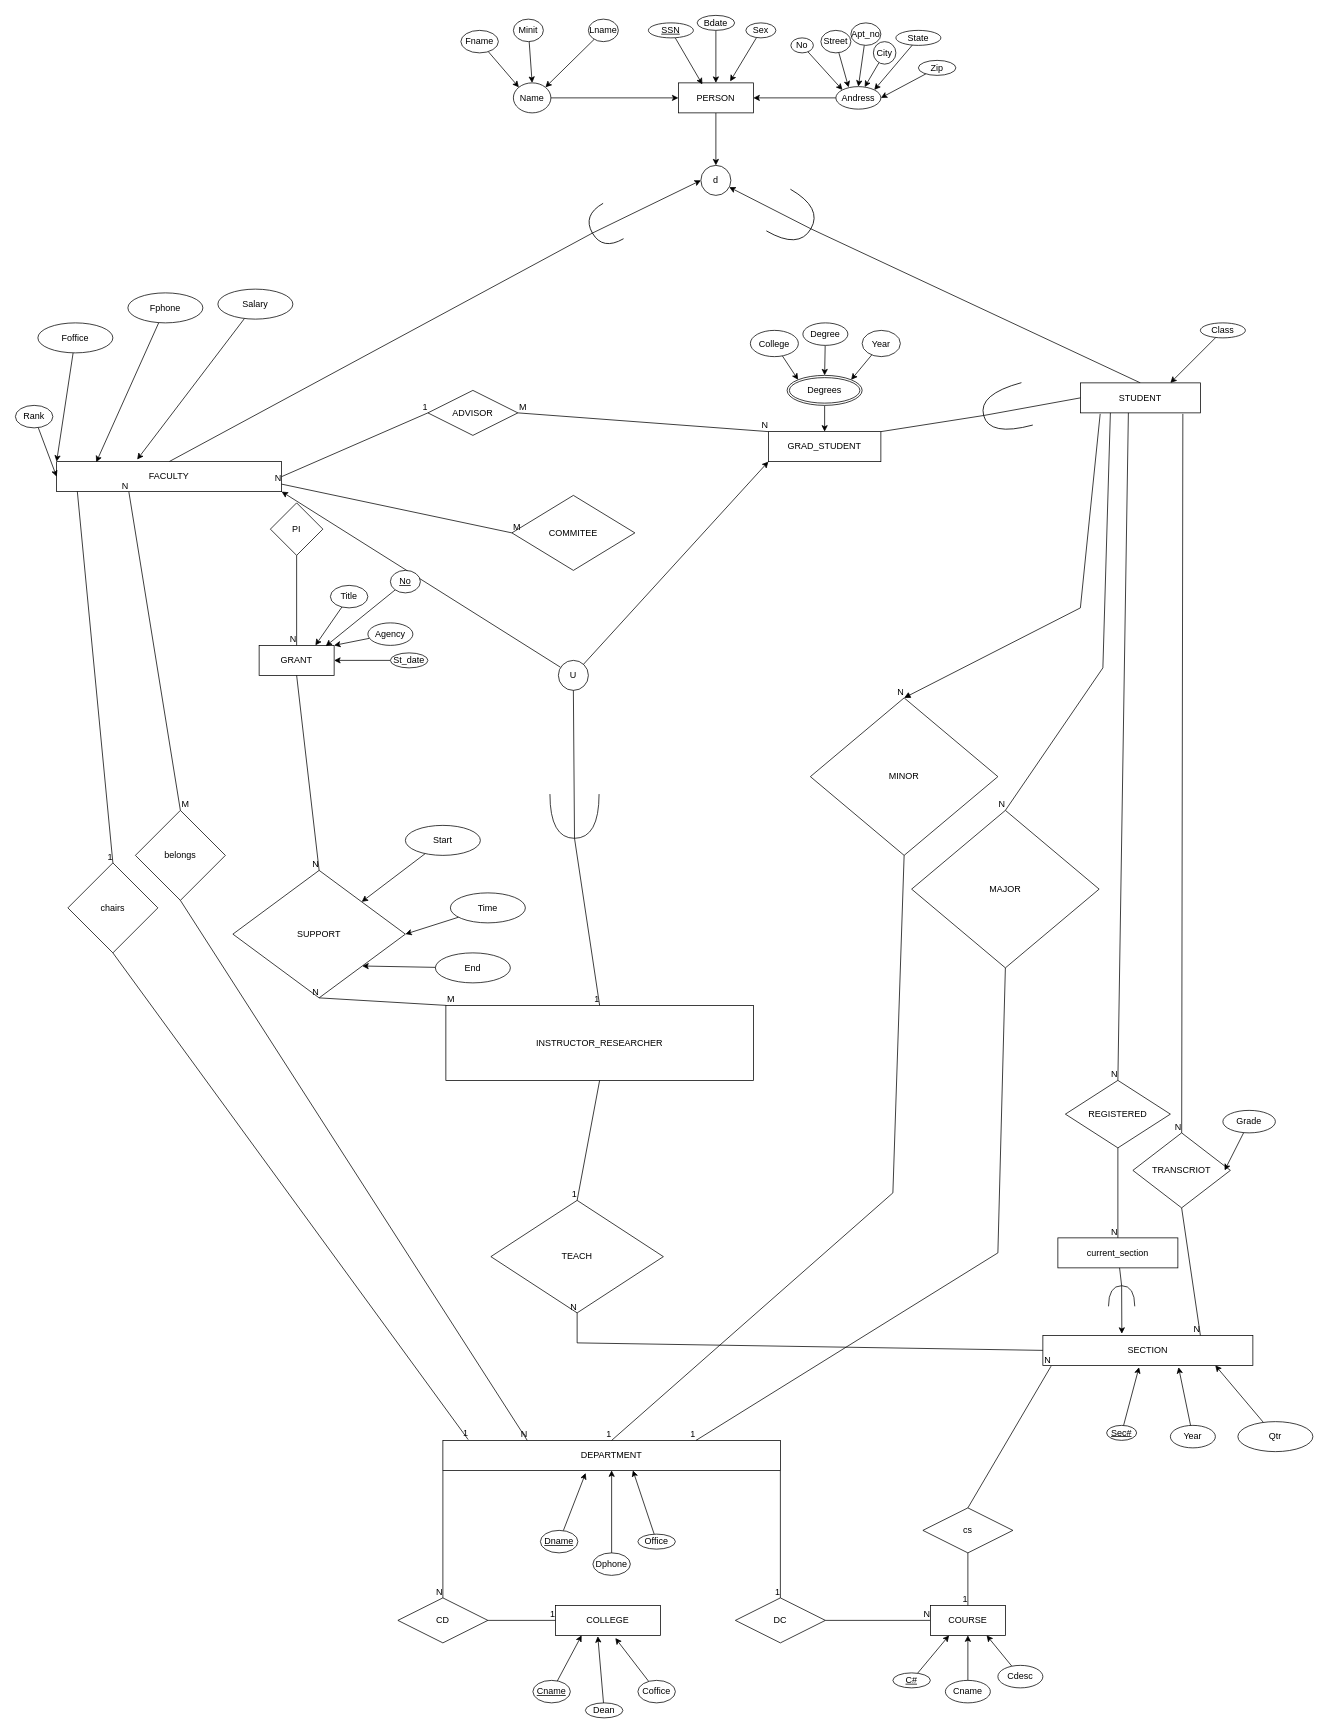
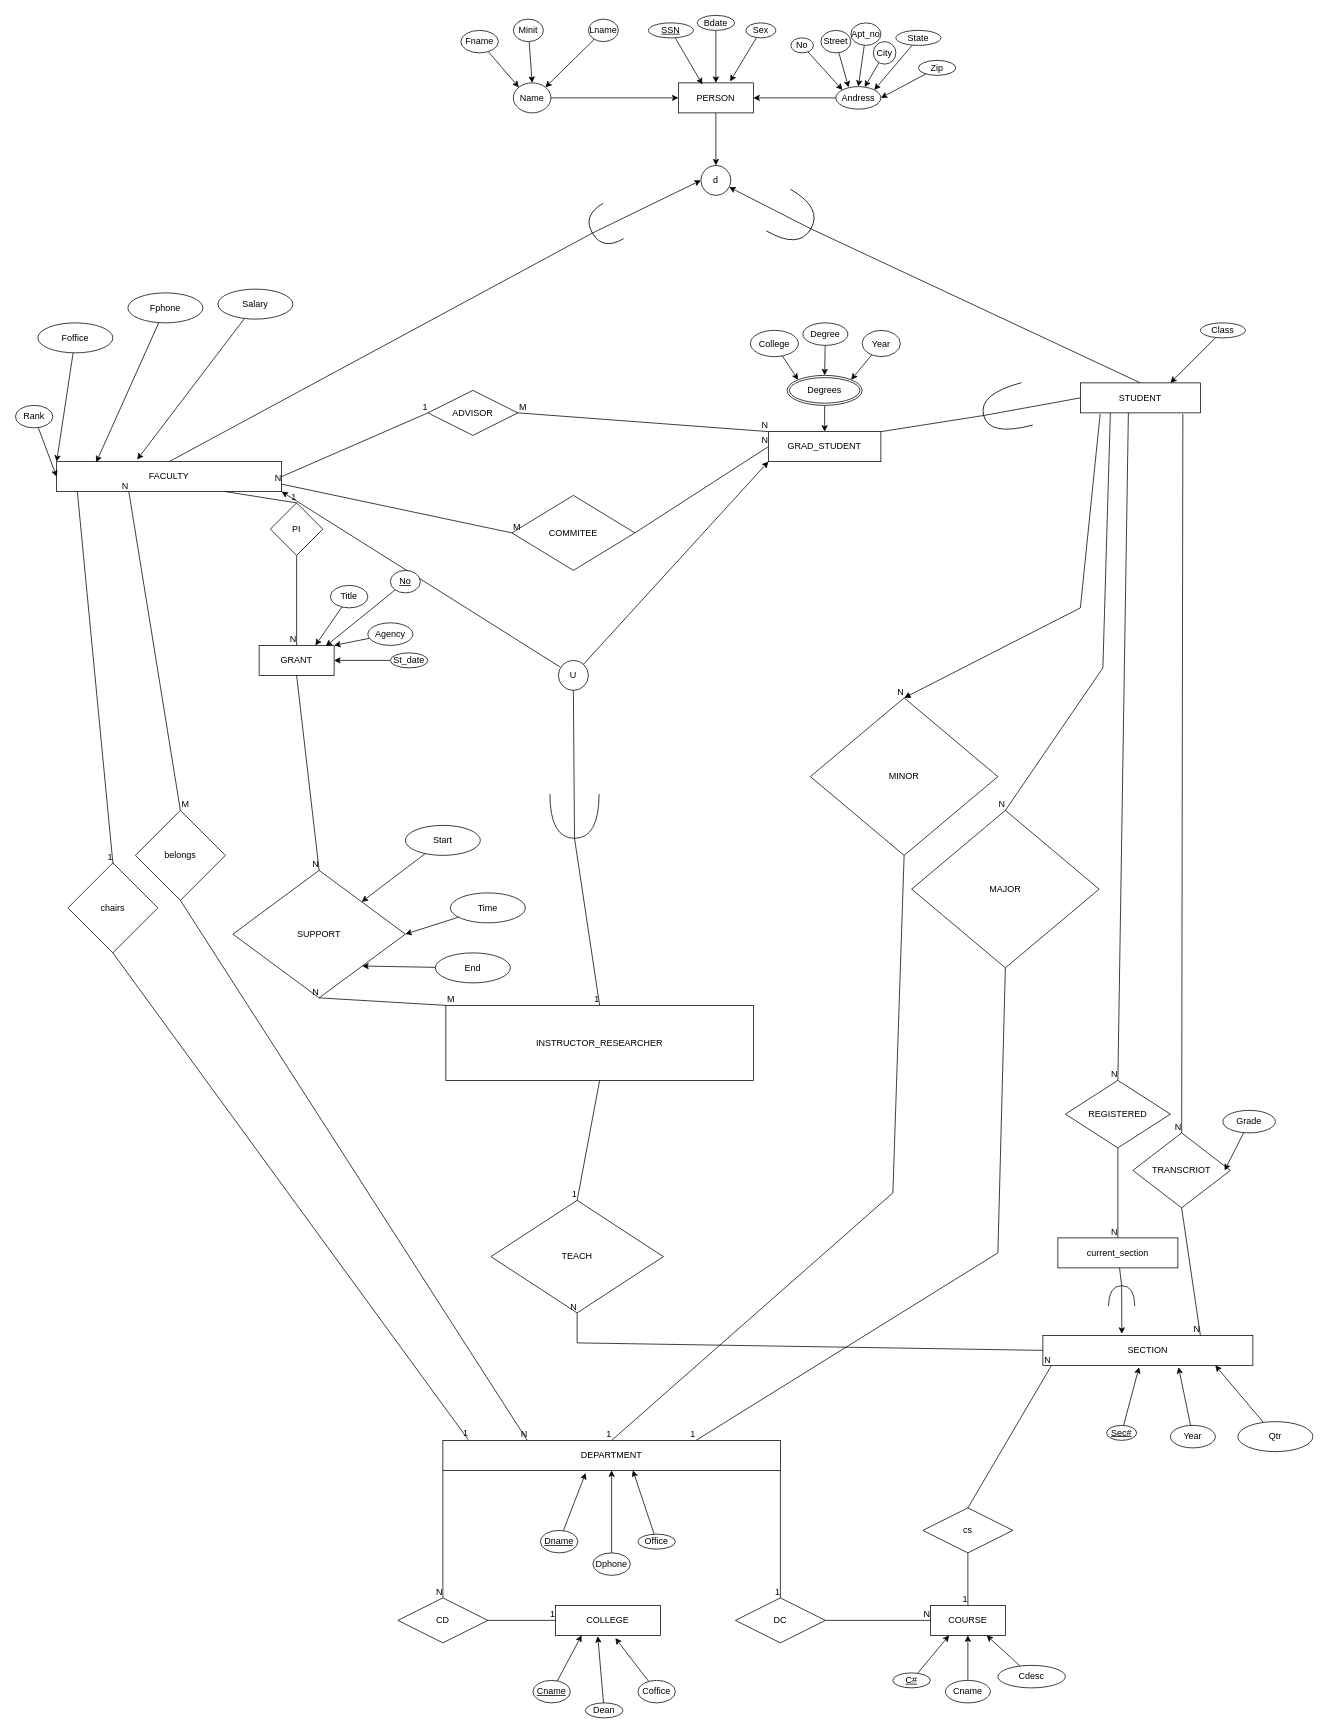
edge "GRAD_STUDENT" -- "COMMITEE": added, label "N"
edge "FACULTY" -- "PI": added, label "1"
node "Cdesc": size 45x23 -> 68x23
